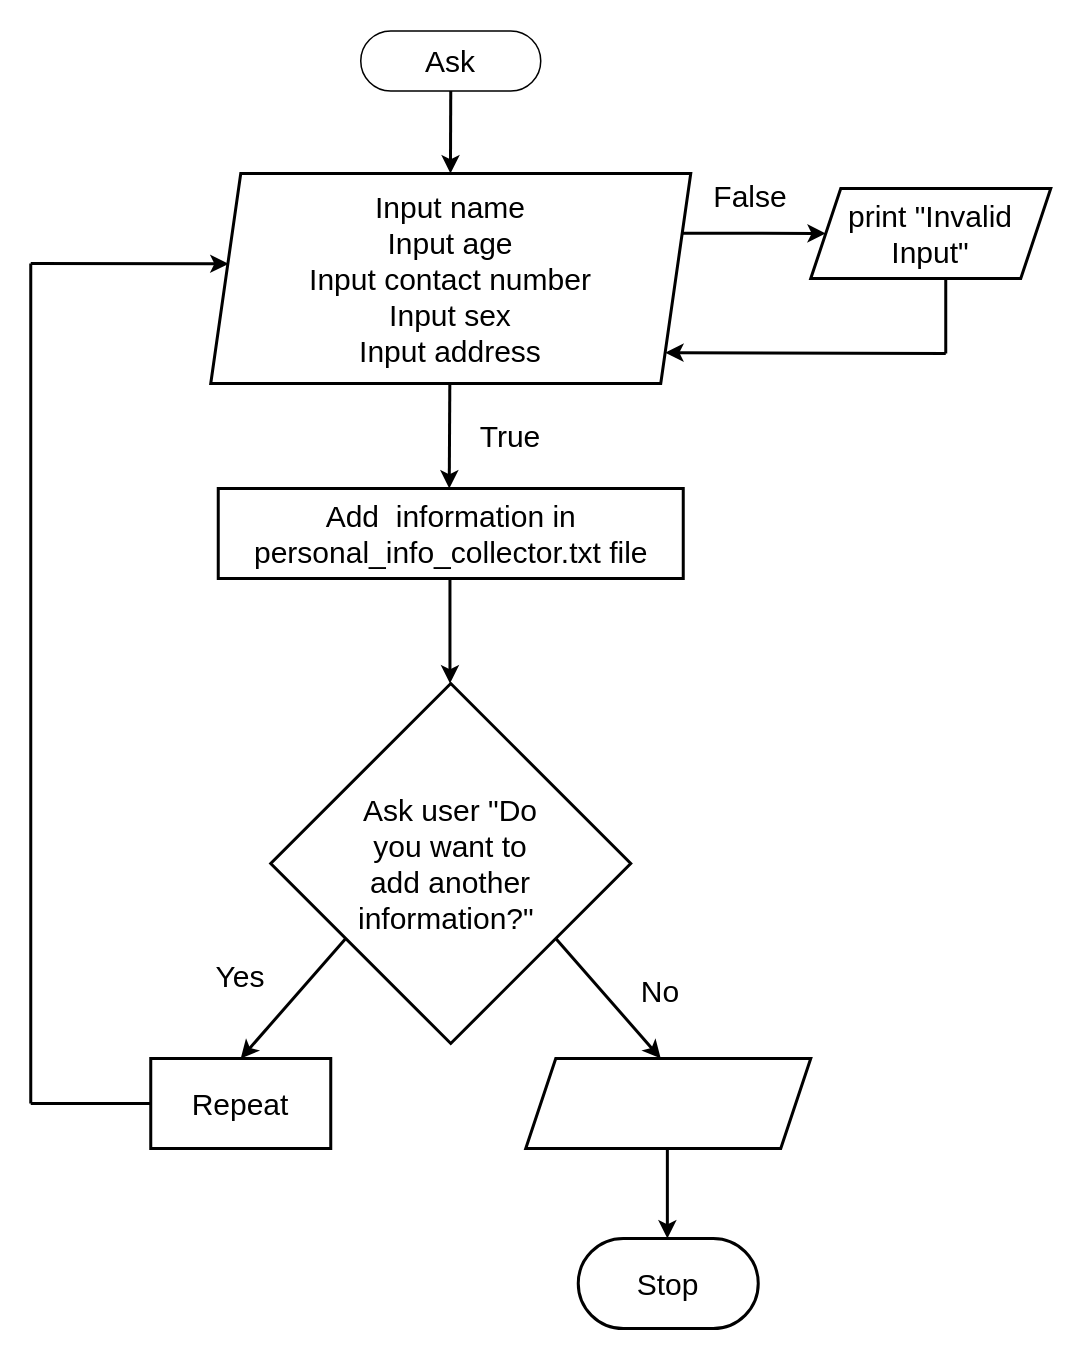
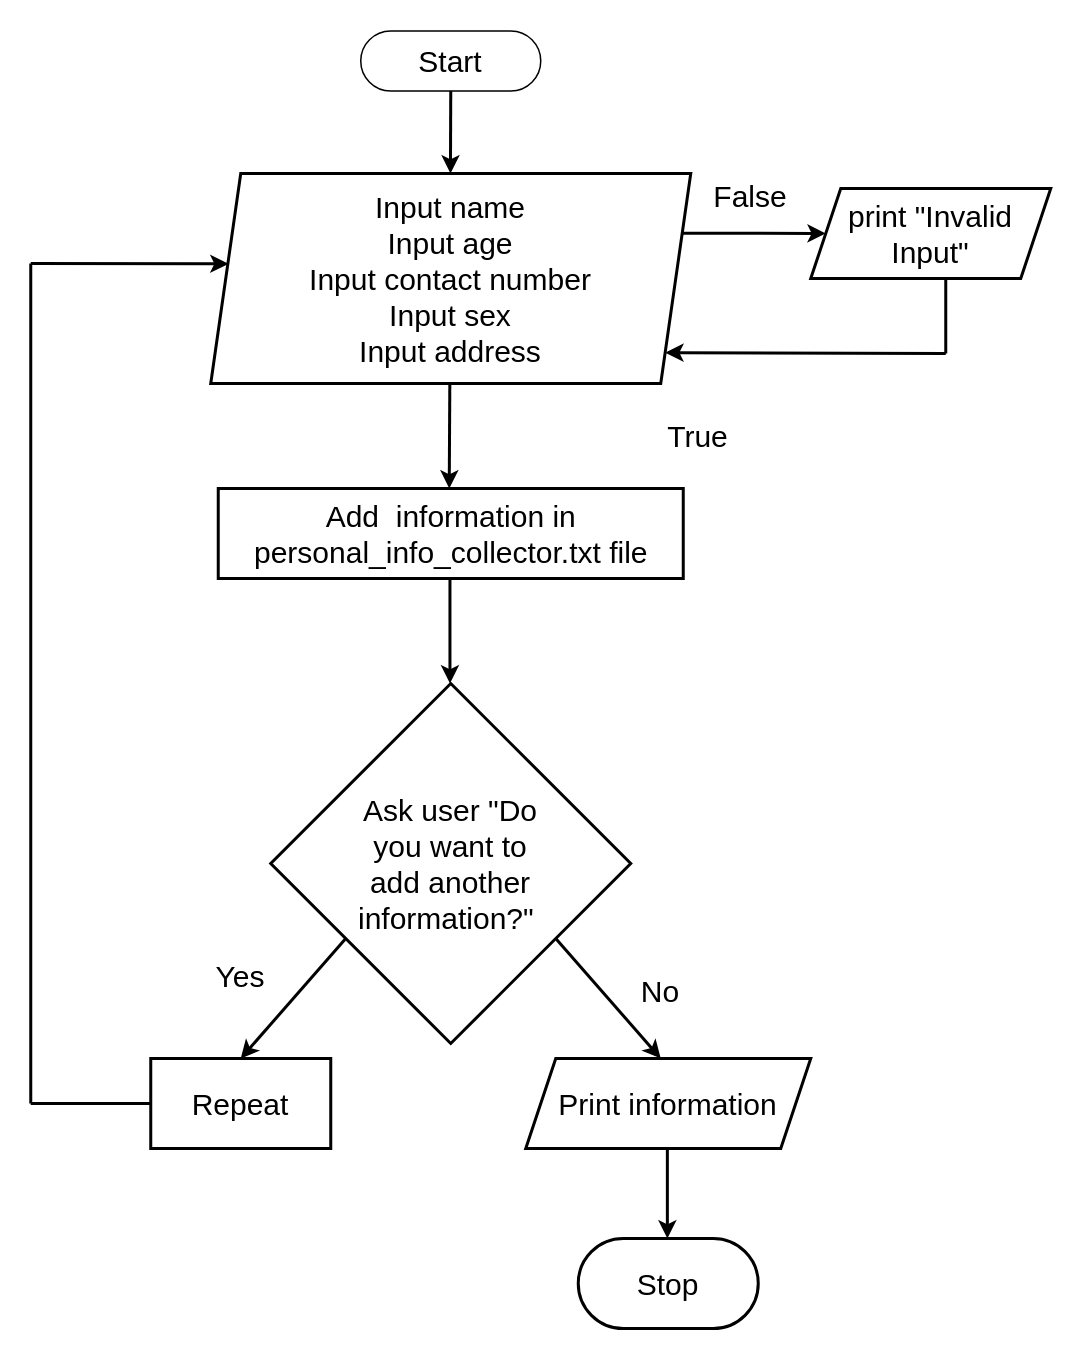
node "Ask": label "Ask" -> "Start"
node "True": moved (511, 436) -> (698, 436)
node "Print information": added
